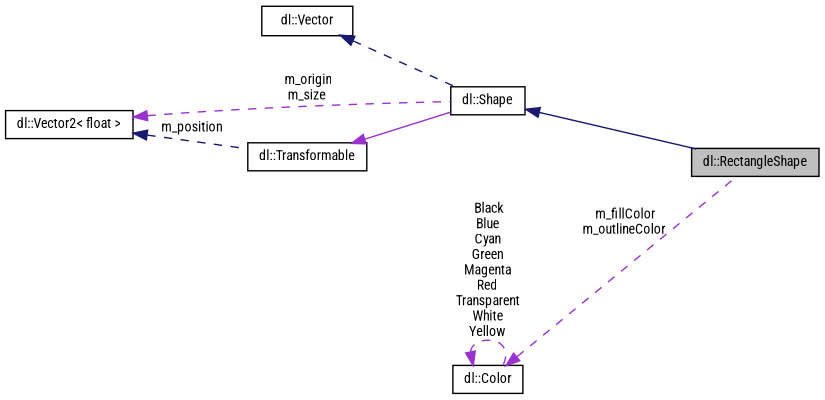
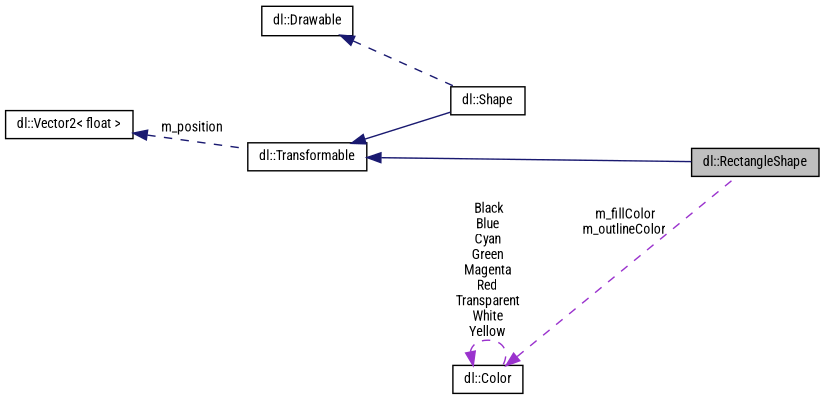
node "dl::Vector": label "dl::Vector" -> "dl::Drawable"
edge "dl::Shape" -> "dl::Vector2< float >": removed, label "m_origin m_size"
edge "dl::Shape" -> "dl::Transformable": color darkorchid3 -> midnightblue
edge "dl::RectangleShape" -> "dl::Shape": now "dl::RectangleShape" -> "dl::Transformable"
